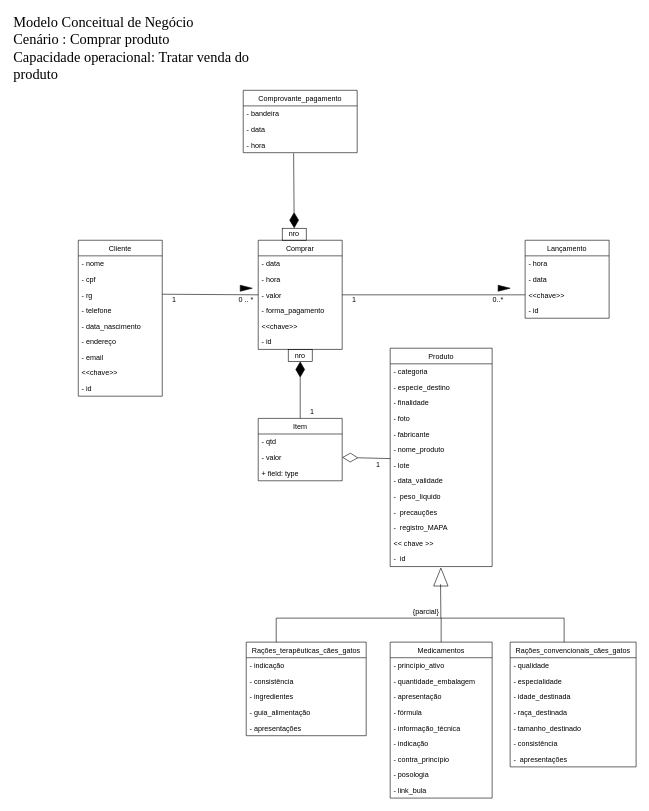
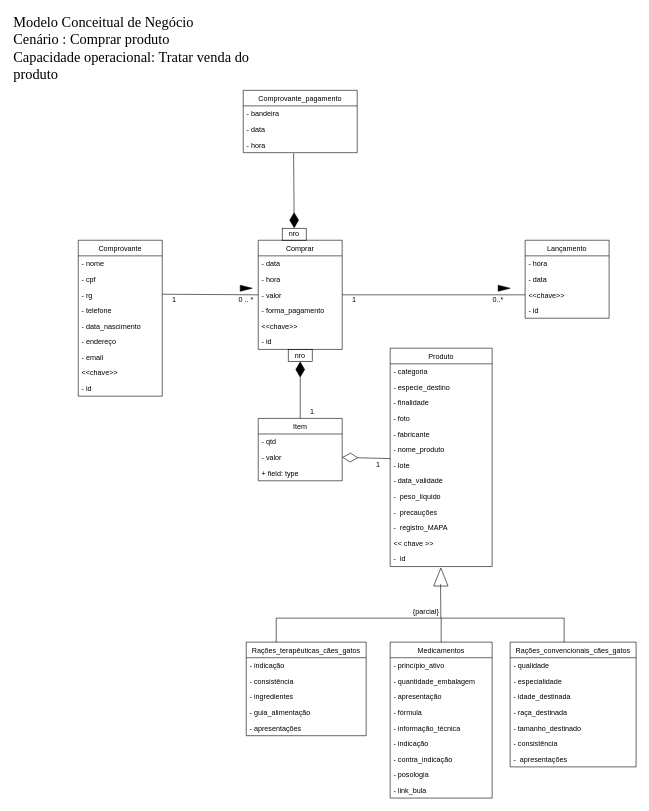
node "Cliente": label "Cliente" -> "Comprovante"
node "- contra_princípio": label "- contra_princípio" -> "- contra_indicação"
